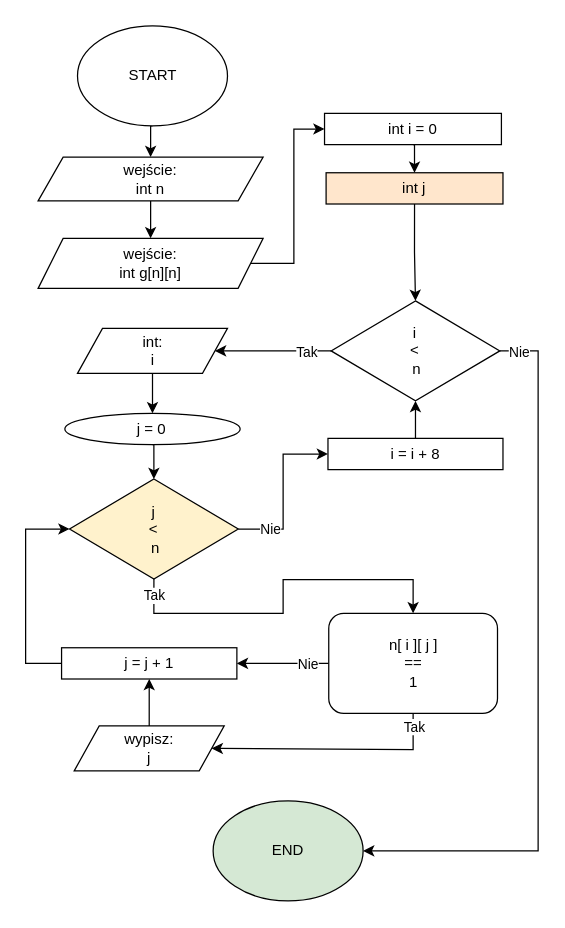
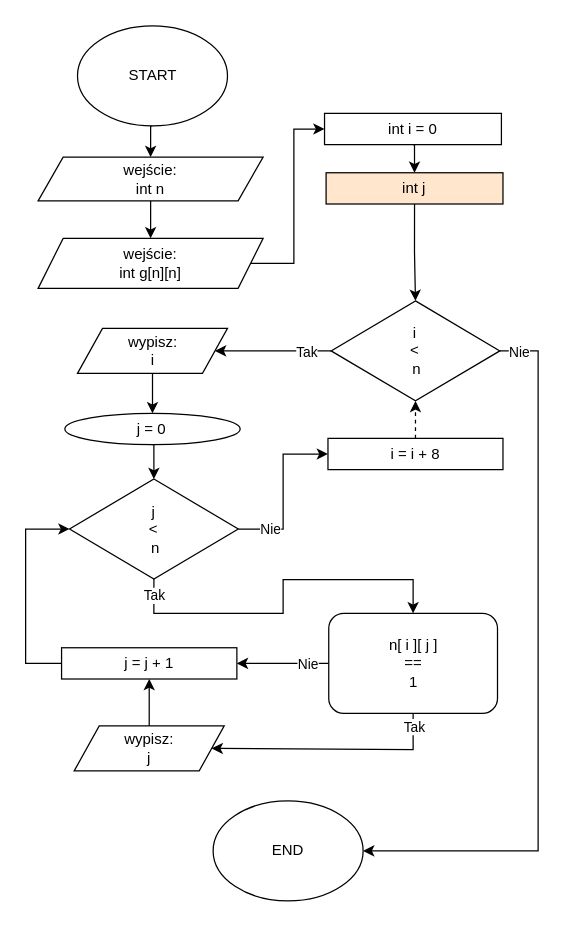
node "int: i": label "int: i" -> "wypisz: i"
edge "i = i + 8" -> "i < n": style solid -> dashed
node "j < n": fillcolor #fff2cc -> #ffffff
node "END": fillcolor #d5e8d4 -> #ffffff
